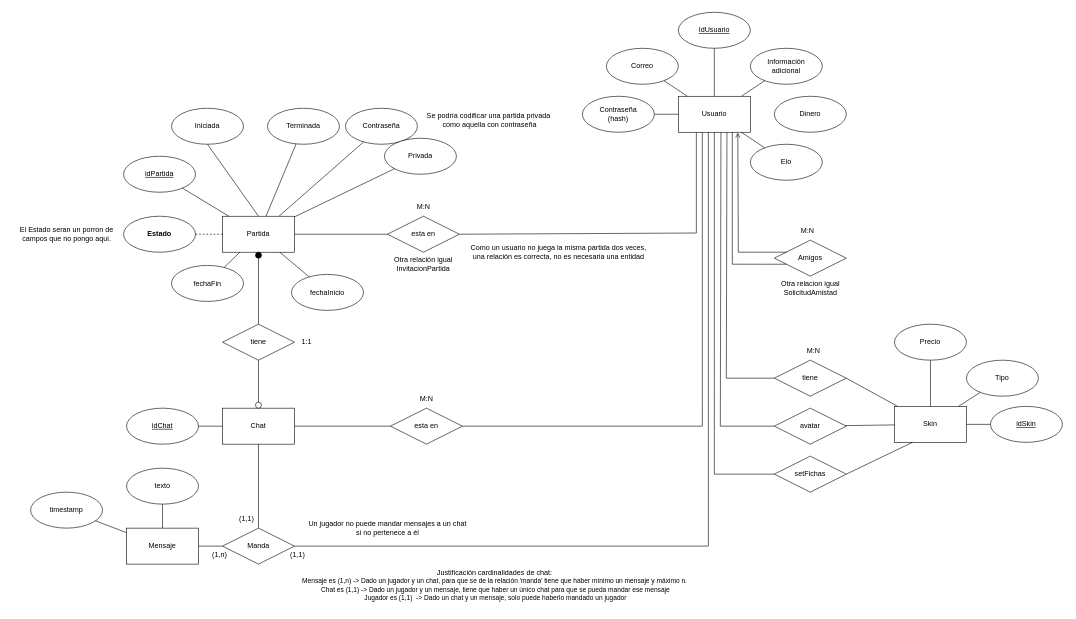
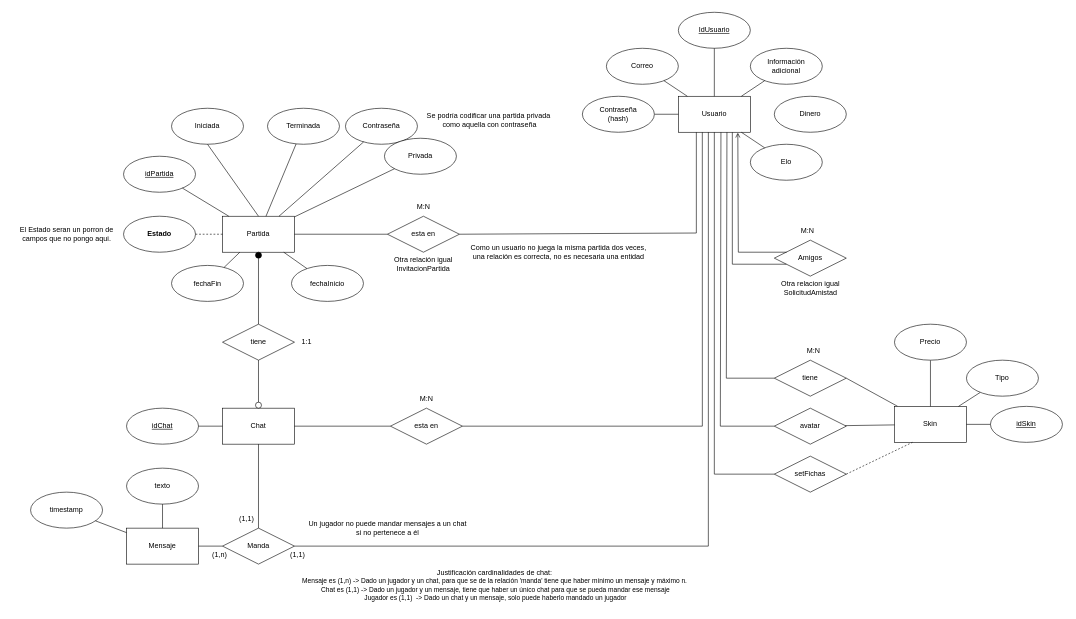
node "fechaInicio": moved (327, 293) -> (327, 284)
edge "Skin" -- "setFichas": style solid -> dashed
